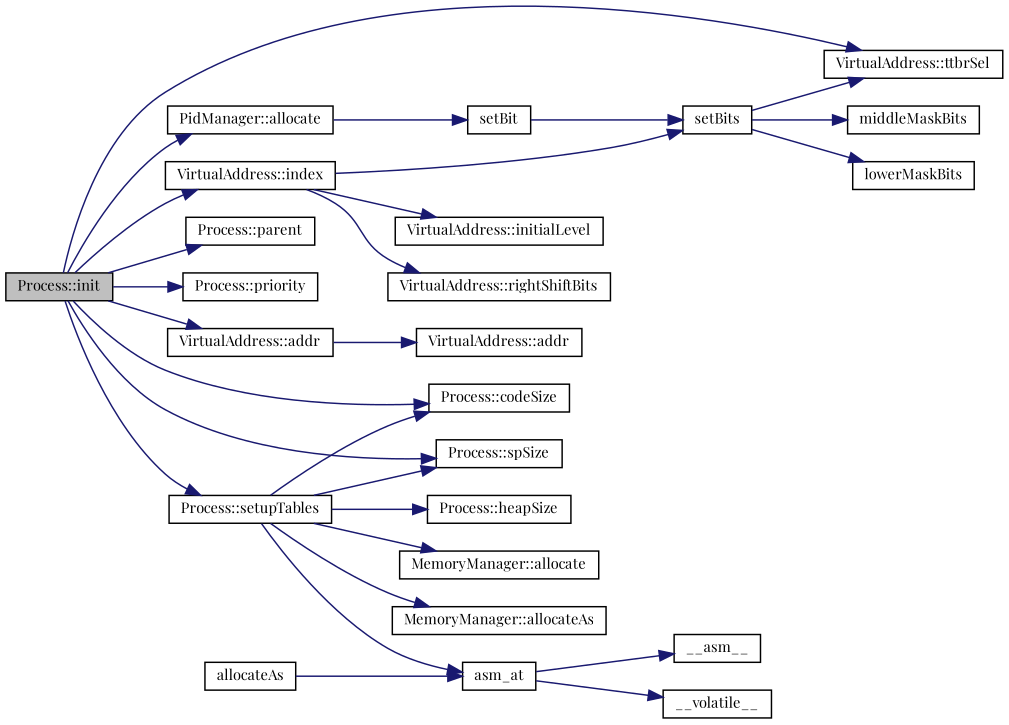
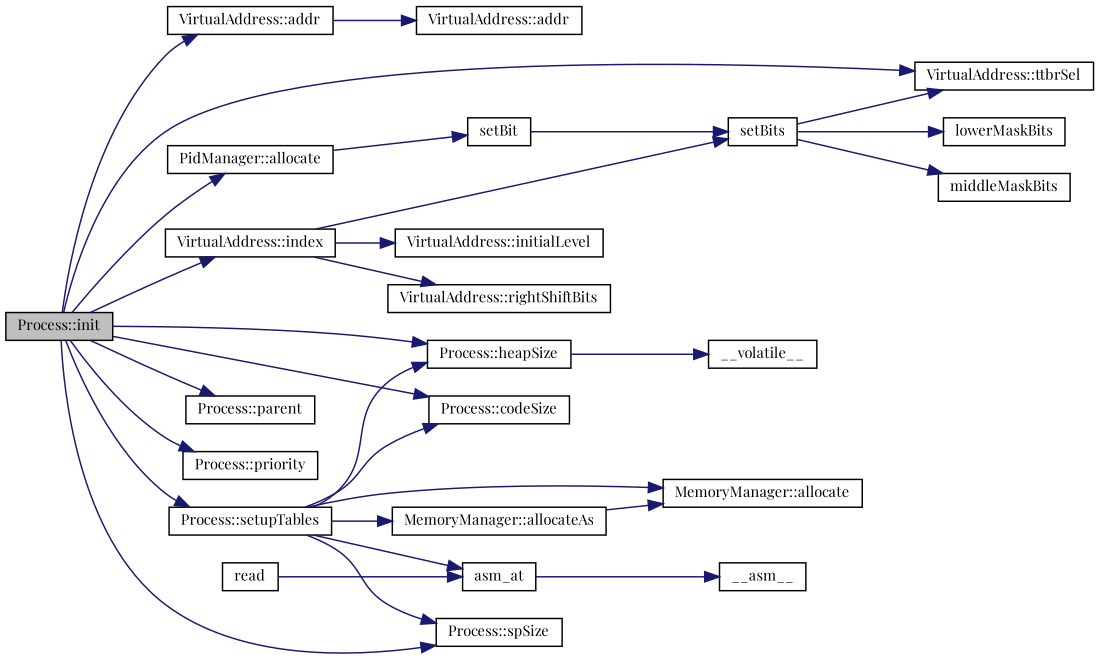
edge "Process::init" -> "Process::heapSize": added
edge "MemoryManager::allocateAs" -> "MemoryManager::allocate": added
node "allocateAs": label "allocateAs" -> "read"
edge "asm_at" -> "__volatile__": now "Process::heapSize" -> "__volatile__"
